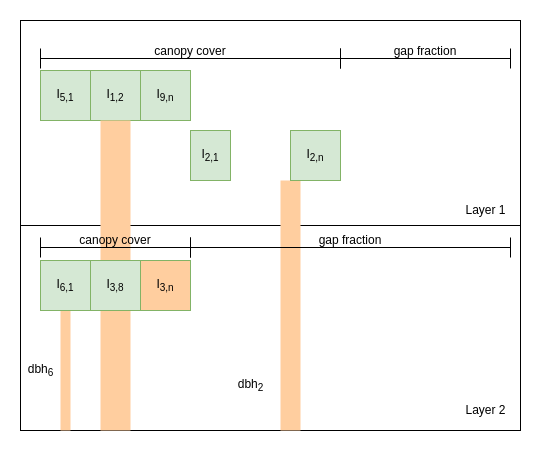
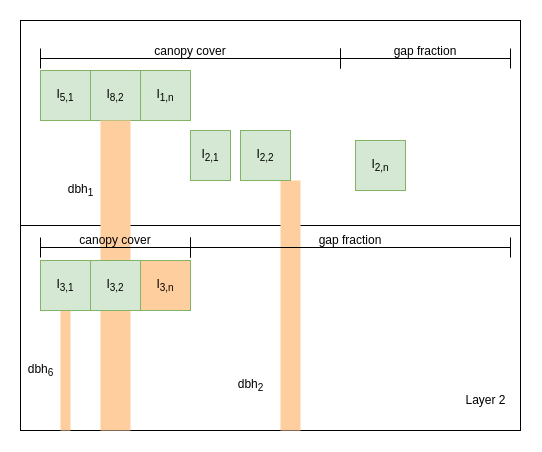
node "I1,2": label "I1,2" -> "I8,2"
node "I9,n": label "I9,n" -> "I1,n"
node "I2,2": added
node "I2,n": moved (316, 156) -> (381, 166)
node "dbh1": added
node "Layer 1": removed
node "I6,1": label "I6,1" -> "I3,1"
node "I3,8": label "I3,8" -> "I3,2"
node "Layer 2": moved (486, 411) -> (486, 401)
